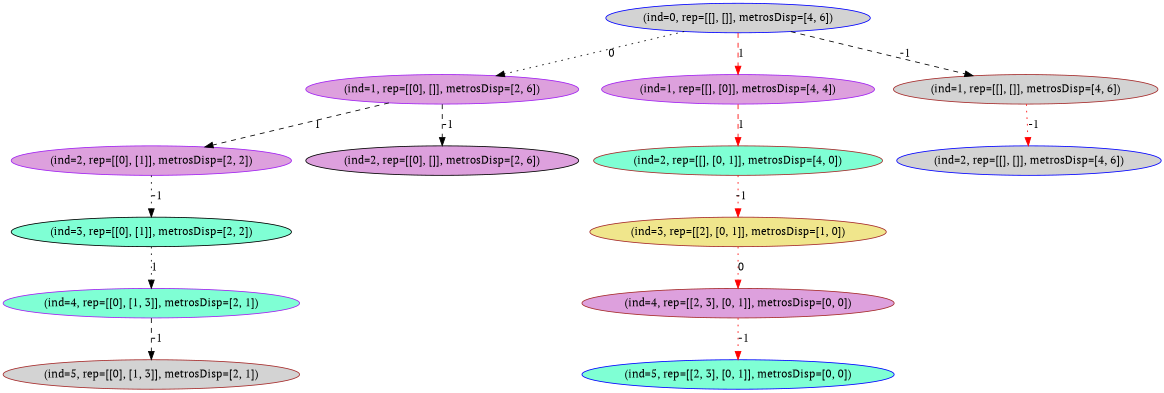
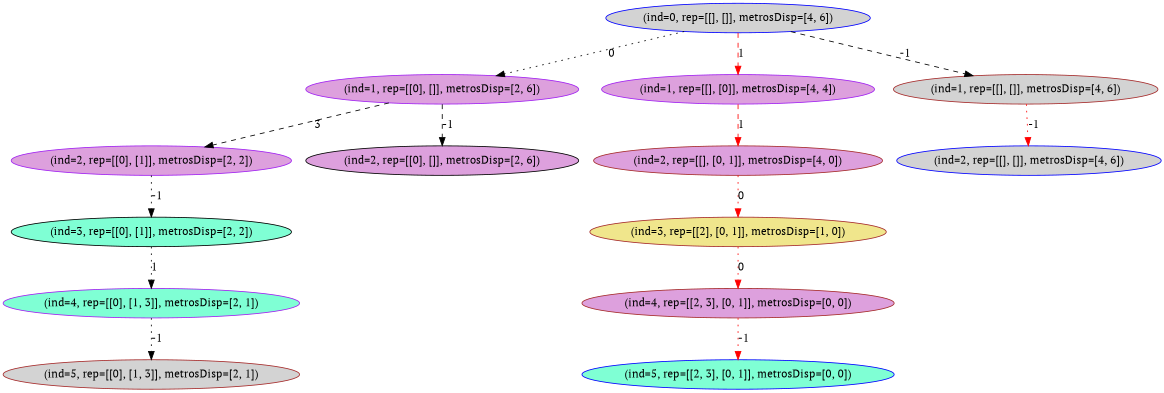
edge "(ind=1, rep=[[0], []], metrosDisp=[2, 6])" -> "(ind=2, rep=[[0], [1]], metrosDisp=[2, 2])": label "1" -> "3"
node "(ind=2, rep=[[], [0, 1]], metrosDisp=[4, 0])": fillcolor aquamarine -> plum
edge "(ind=2, rep=[[], [0, 1]], metrosDisp=[4, 0])" -> "(ind=3, rep=[[2], [0, 1]], metrosDisp=[1, 0])": label "-1" -> "0"
edge "(ind=4, rep=[[0], [1, 3]], metrosDisp=[2, 1])" -> "(ind=5, rep=[[0], [1, 3]], metrosDisp=[2, 1])": style dashed -> dotted
